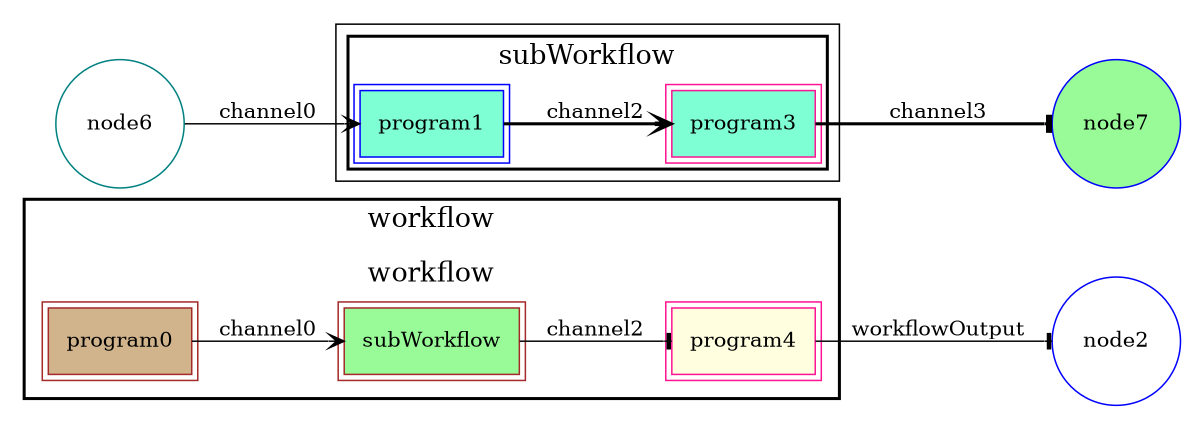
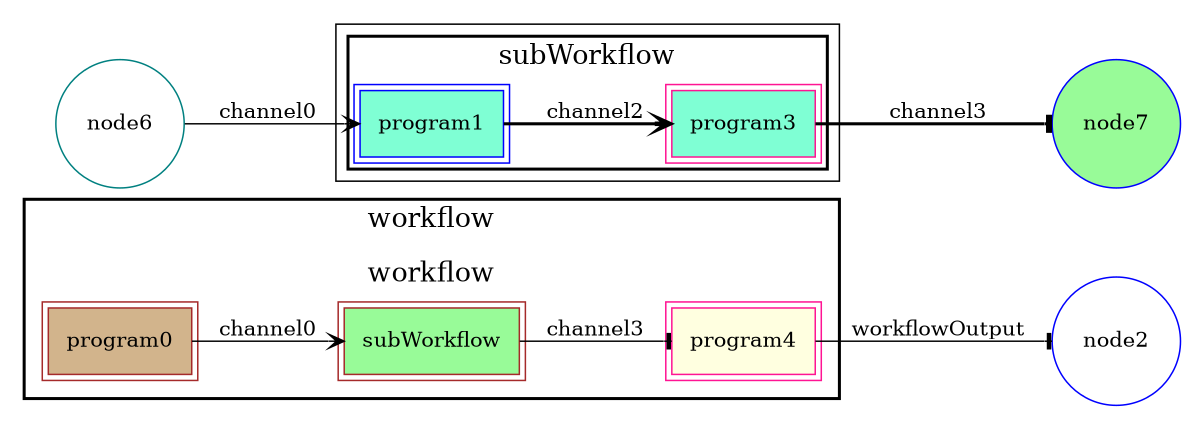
edge "subWorkflow" -> "program4": label "channel2" -> "channel3"
